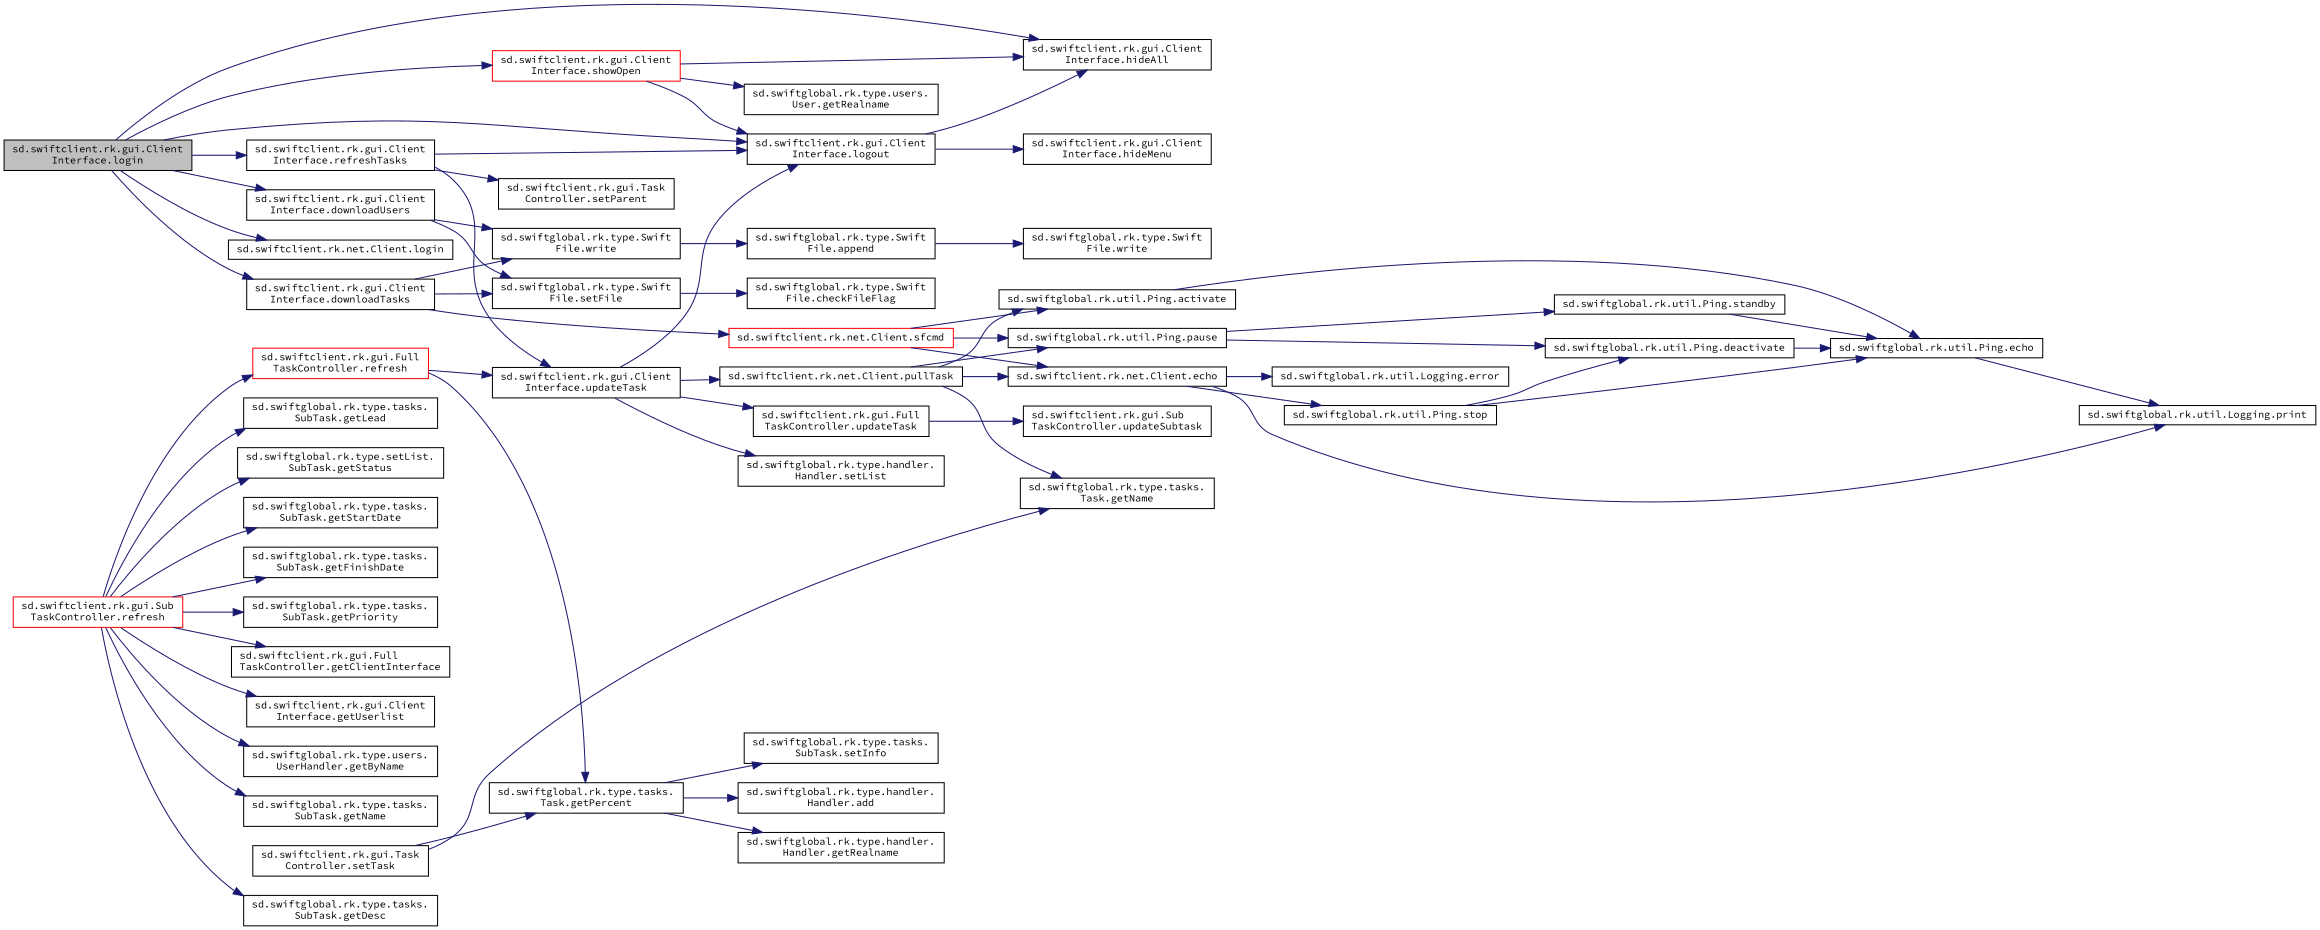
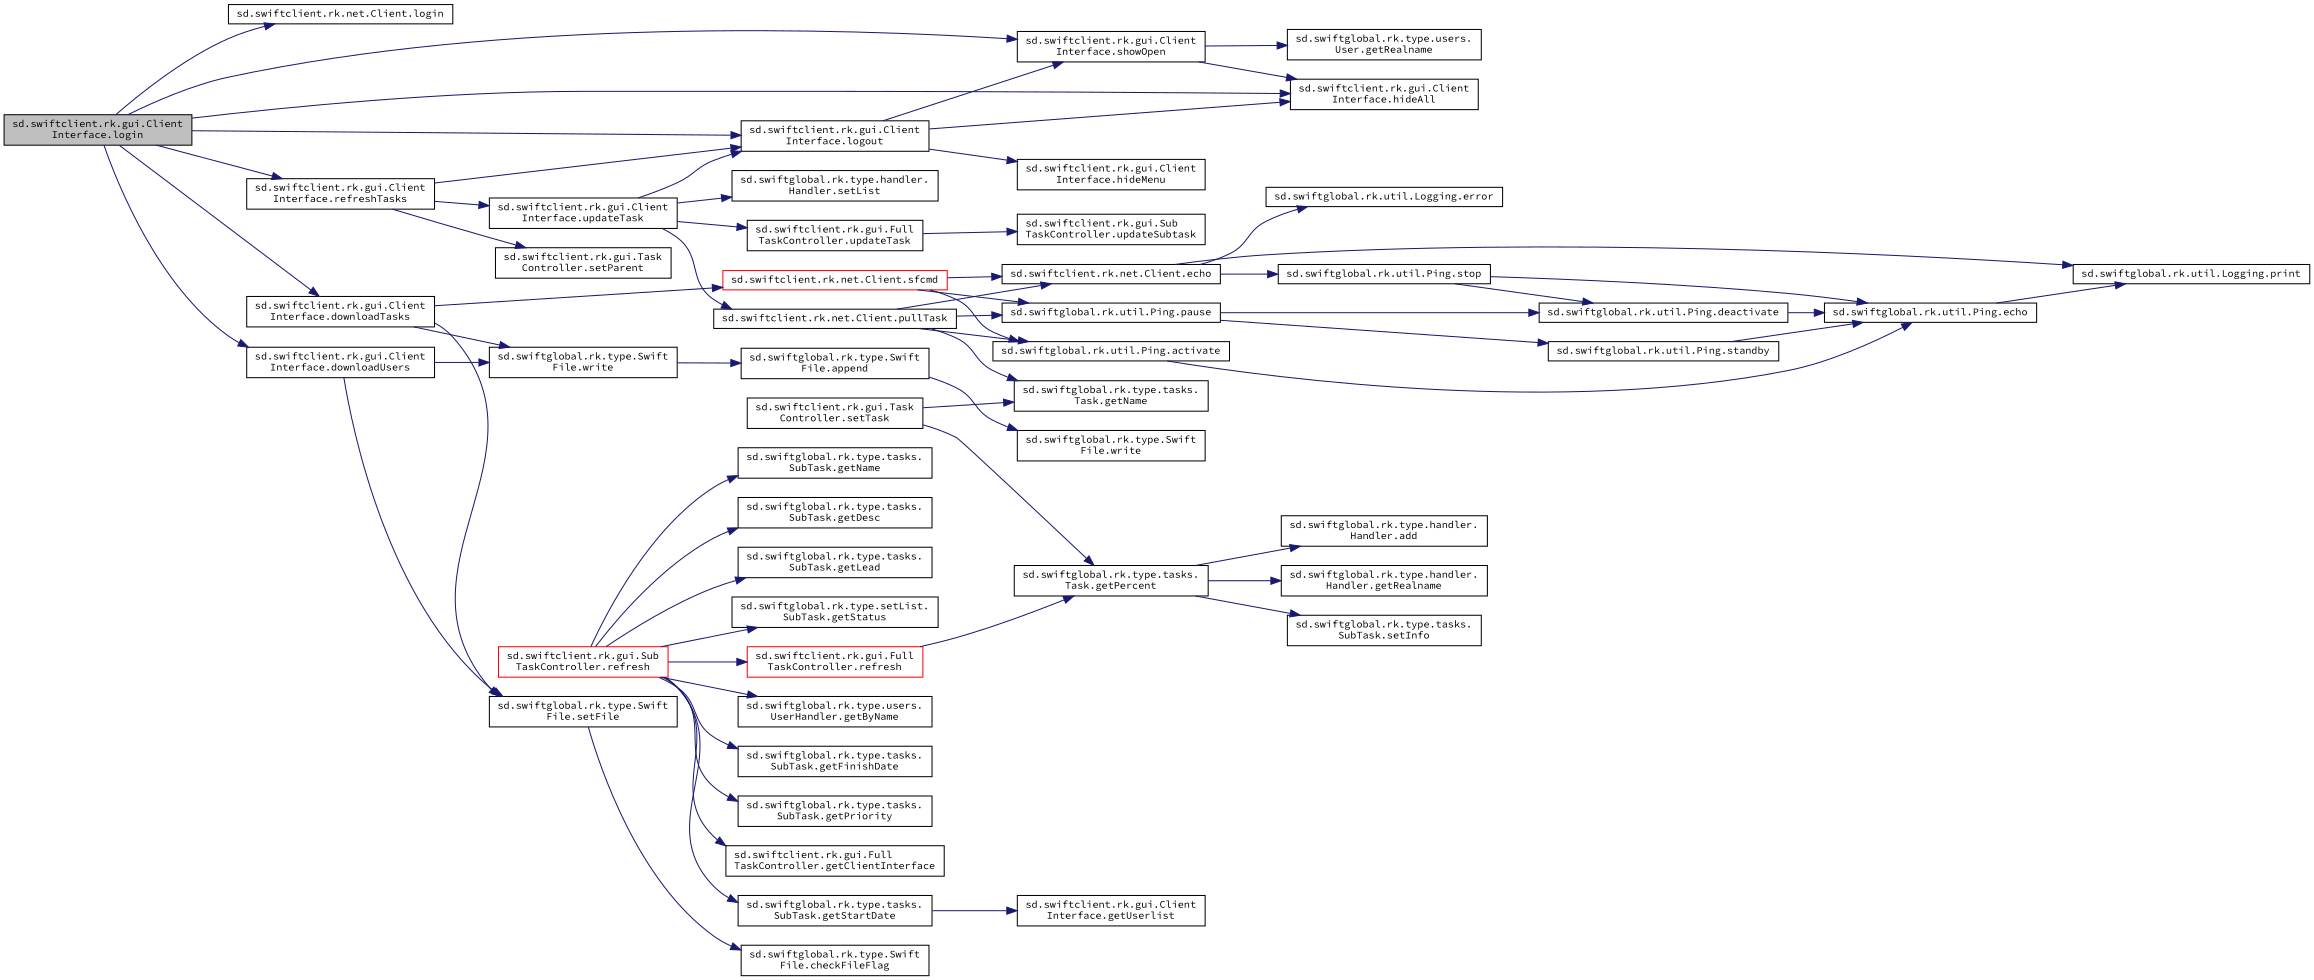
node "sd.swiftclient.rk.gui.Client Interface.showOpen": color red -> black
edge "sd.swiftclient.rk.gui.Client Interface.showOpen" -> "sd.swiftclient.rk.gui.Client Interface.logout": reversed
edge "sd.swiftclient.rk.gui.Full TaskController.refresh" -> "sd.swiftclient.rk.gui.Client Interface.updateTask": removed
edge "sd.swiftclient.rk.gui.Sub TaskController.refresh" -> "sd.swiftclient.rk.gui.Client Interface.getUserlist": now "sd.swiftglobal.rk.type.tasks. SubTask.getStartDate" -> "sd.swiftclient.rk.gui.Client Interface.getUserlist"
